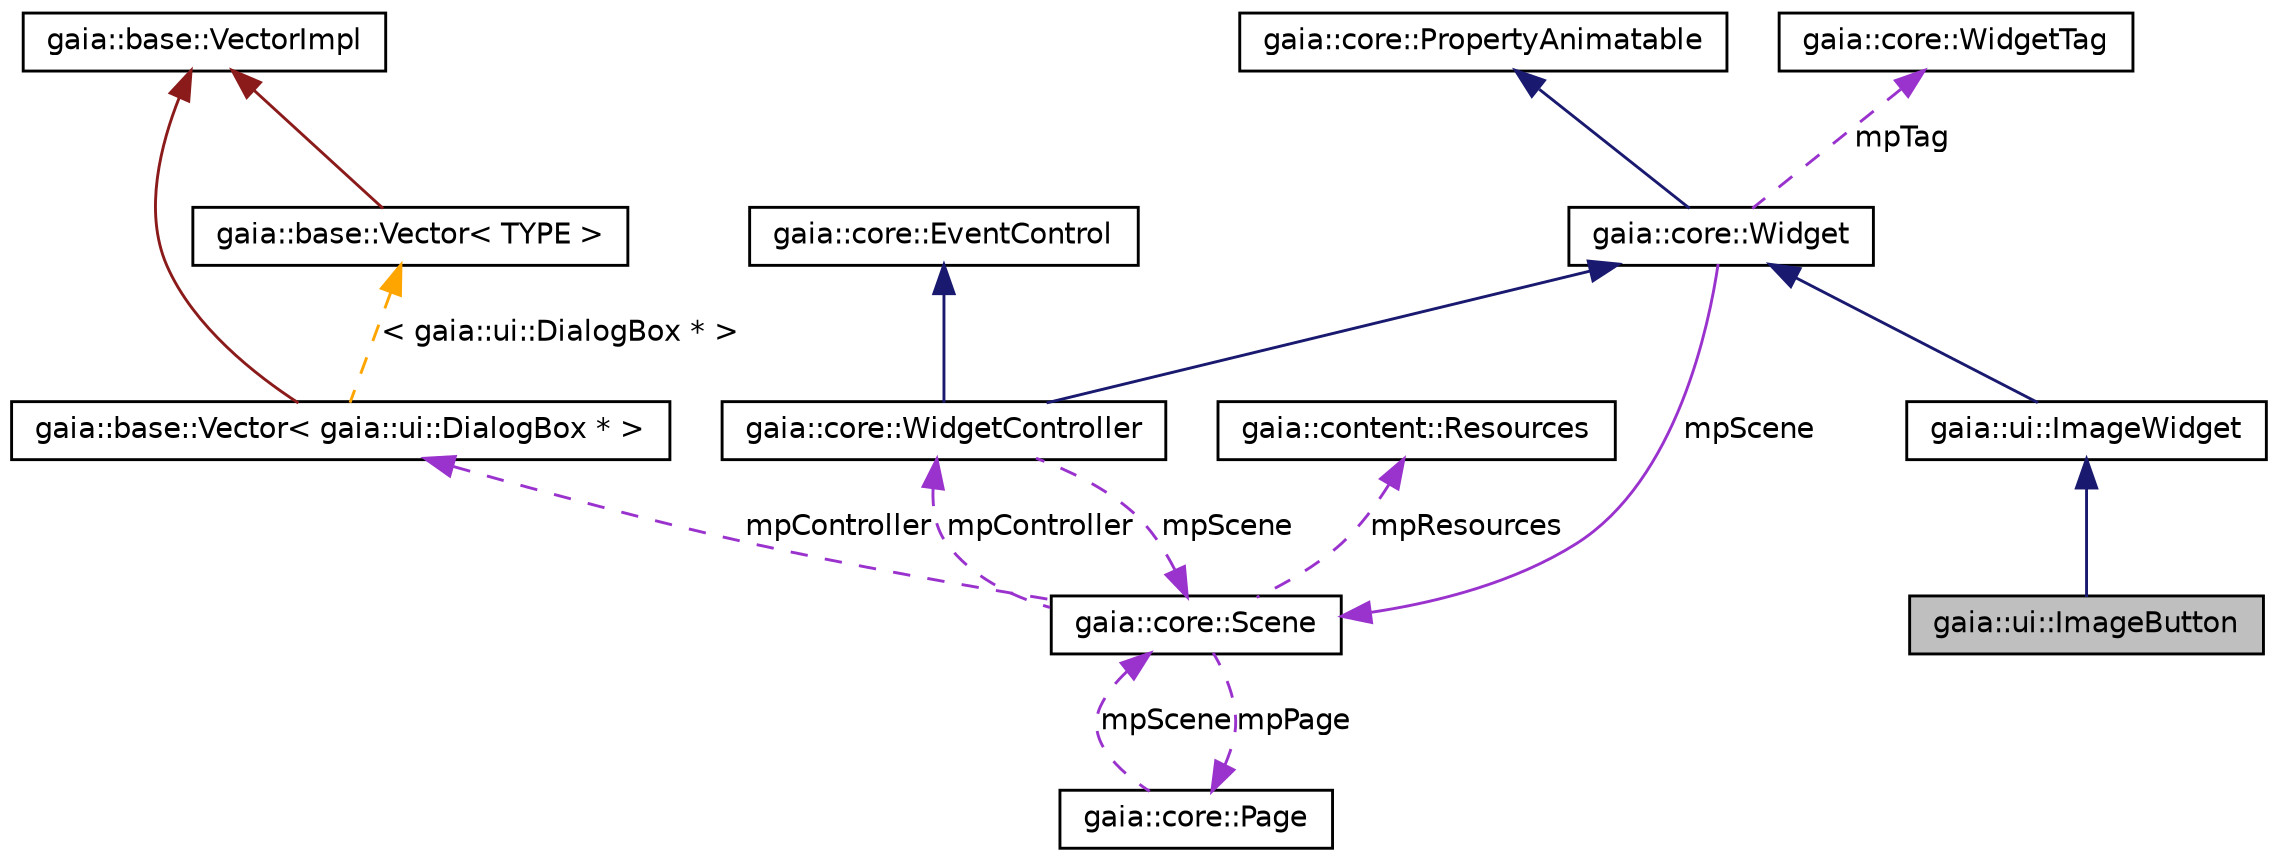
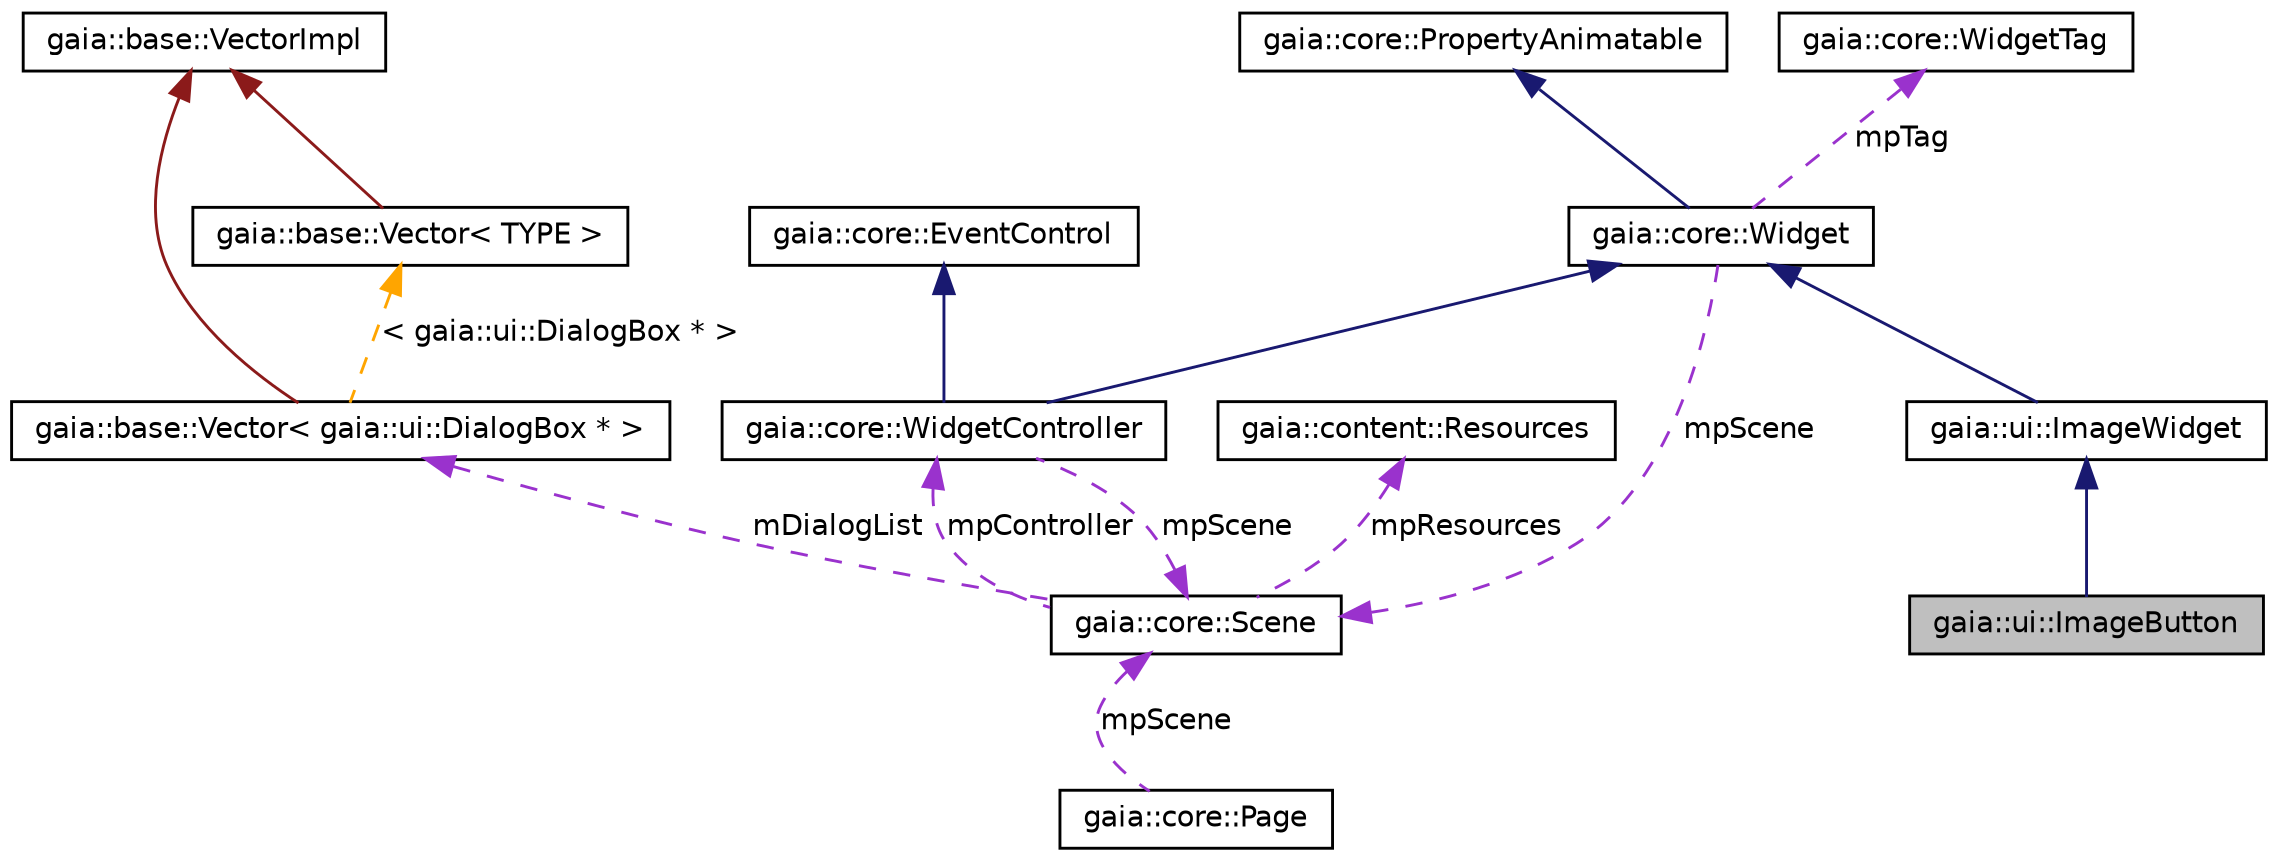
edge "gaia::core::Widget" -> "gaia::core::Scene": style solid -> dashed
edge "gaia::core::Scene" -> "gaia::base::Vector< gaia::ui::DialogBox * >": label "mpController" -> "mDialogList"
edge "gaia::core::Scene" -> "gaia::core::Page": removed, label "mpPage"
